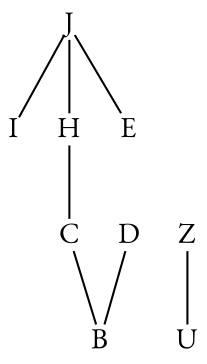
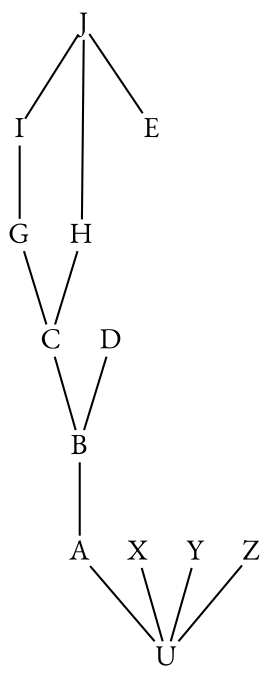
node "G": added
node "A": added
node "X": added
node "Y": added
